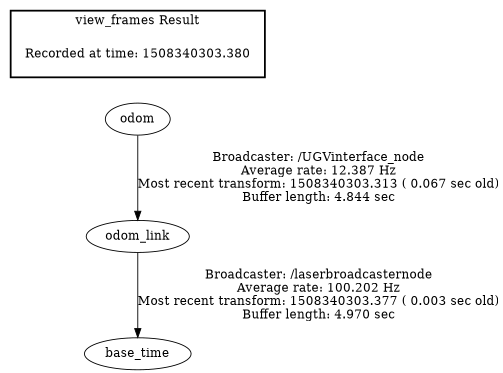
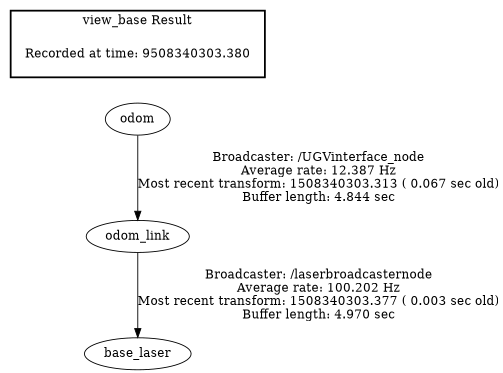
cluster "view_frames Result": label "view_frames Result" -> "view_base Result"
node "Recorded at time: 1508340303.380": label "Recorded at time: 1508340303.380" -> "Recorded at time: 9508340303.380"
node "base_time": label "base_time" -> "base_laser"
